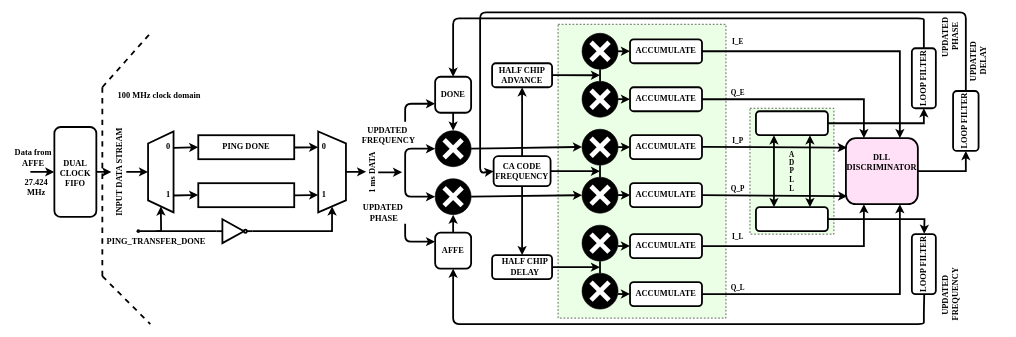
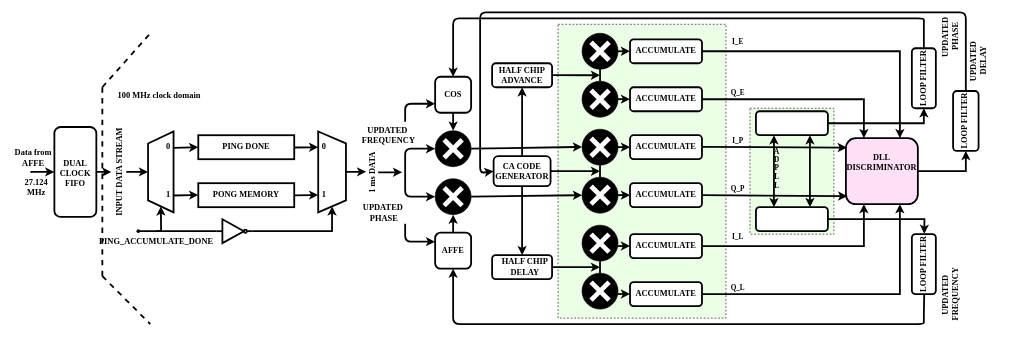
node "DONE": label "DONE" -> "COS"
node "CA CODE FREQUENCY": label "CA CODE FREQUENCY" -> "CA CODE GENERATOR"
node "A D P L L": moved (792, 171) -> (777, 168)
node "27.424 MHz": label "27.424 MHz" -> "27.124 MHz"
node "PONG MEMORY": added
node "PING_TRANSFER_DONE": label "PING_TRANSFER_DONE" -> "PING_ACCUMULATE_DONE"
